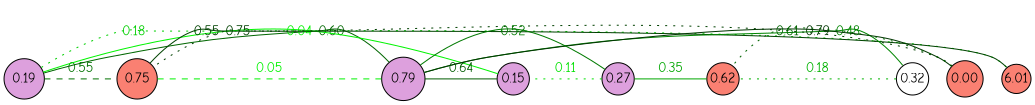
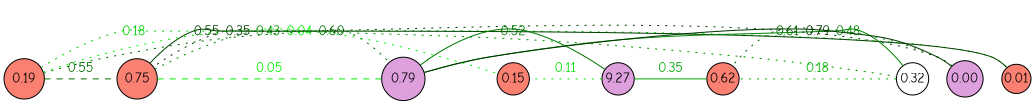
edge "0.75" -- "0.00": label "0.75" -> "0.35"
edge "0.19" -- "0.79": style solid -> dotted
edge "0.75" -- "0.32": added, label "0.43"
edge "0.19" -- "0.15": style solid -> dotted
node "0.19": fillcolor plum -> salmon
edge "0.79" -- "0.15": removed, label "0.64"
node "0.15": fillcolor plum -> salmon
node "0.27": label "0.27" -> "9.27"
node "0.00": fillcolor salmon -> plum
node "6.01": label "6.01" -> "0.01"
